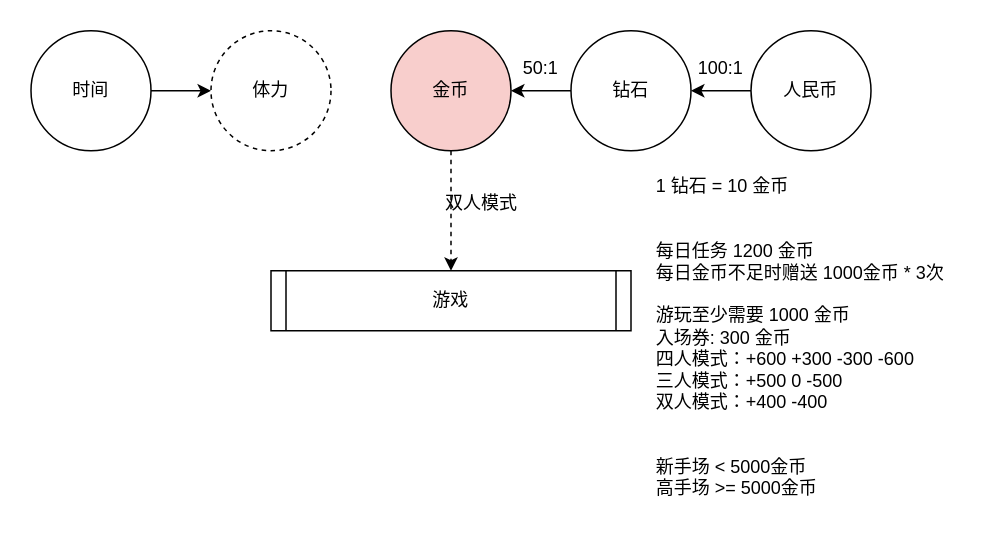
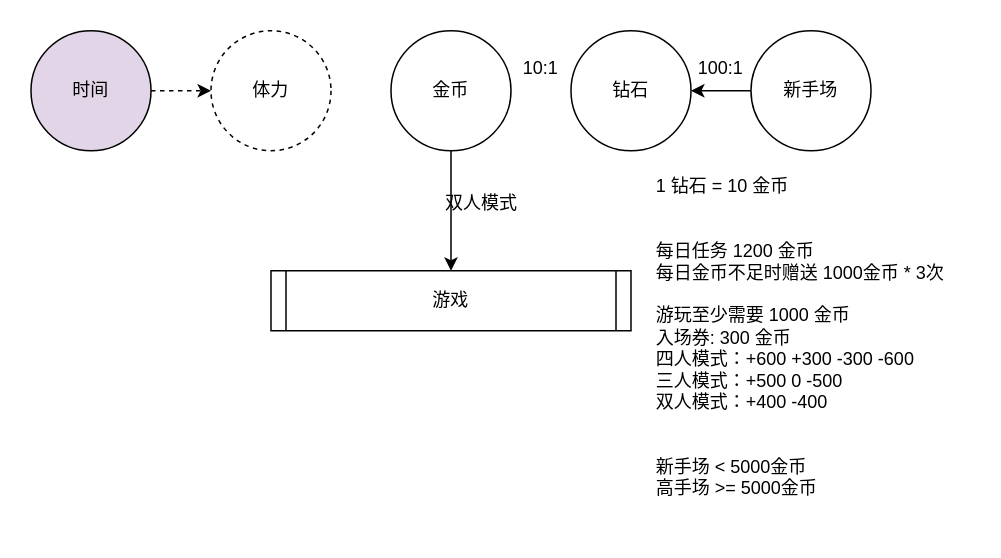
node "50:1": label "50:1" -> "10:1"
node "时间": fillcolor #ffffff -> #e1d5e7
edge "时间" -> "体力": style solid -> dashed
node "金币": fillcolor #f8cecc -> #ffffff
edge "钻石" -> "金币": removed
node "人民币": label "人民币" -> "新手场"
edge "金币" -> "游戏": style dashed -> solid
